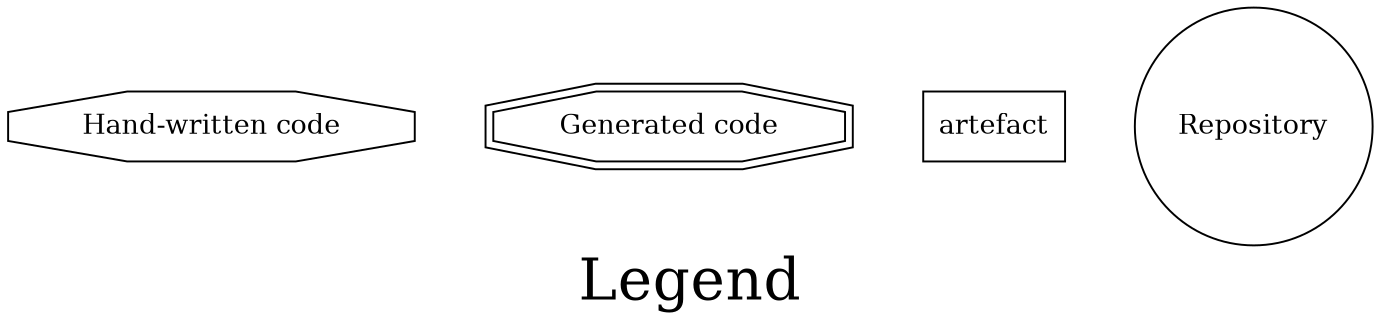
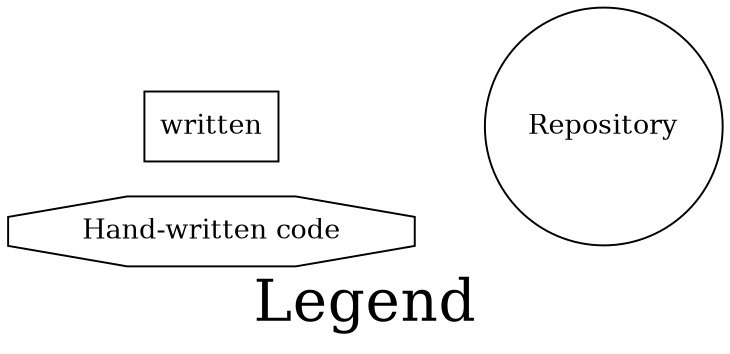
node "Generated code": removed
node "artefact": label "artefact" -> "written"
